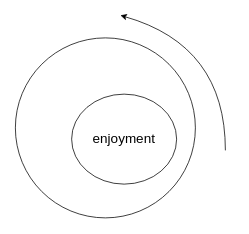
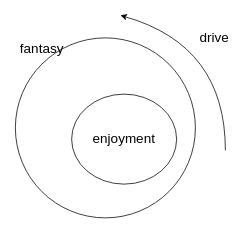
node "drive": added
node "fantasy": added
